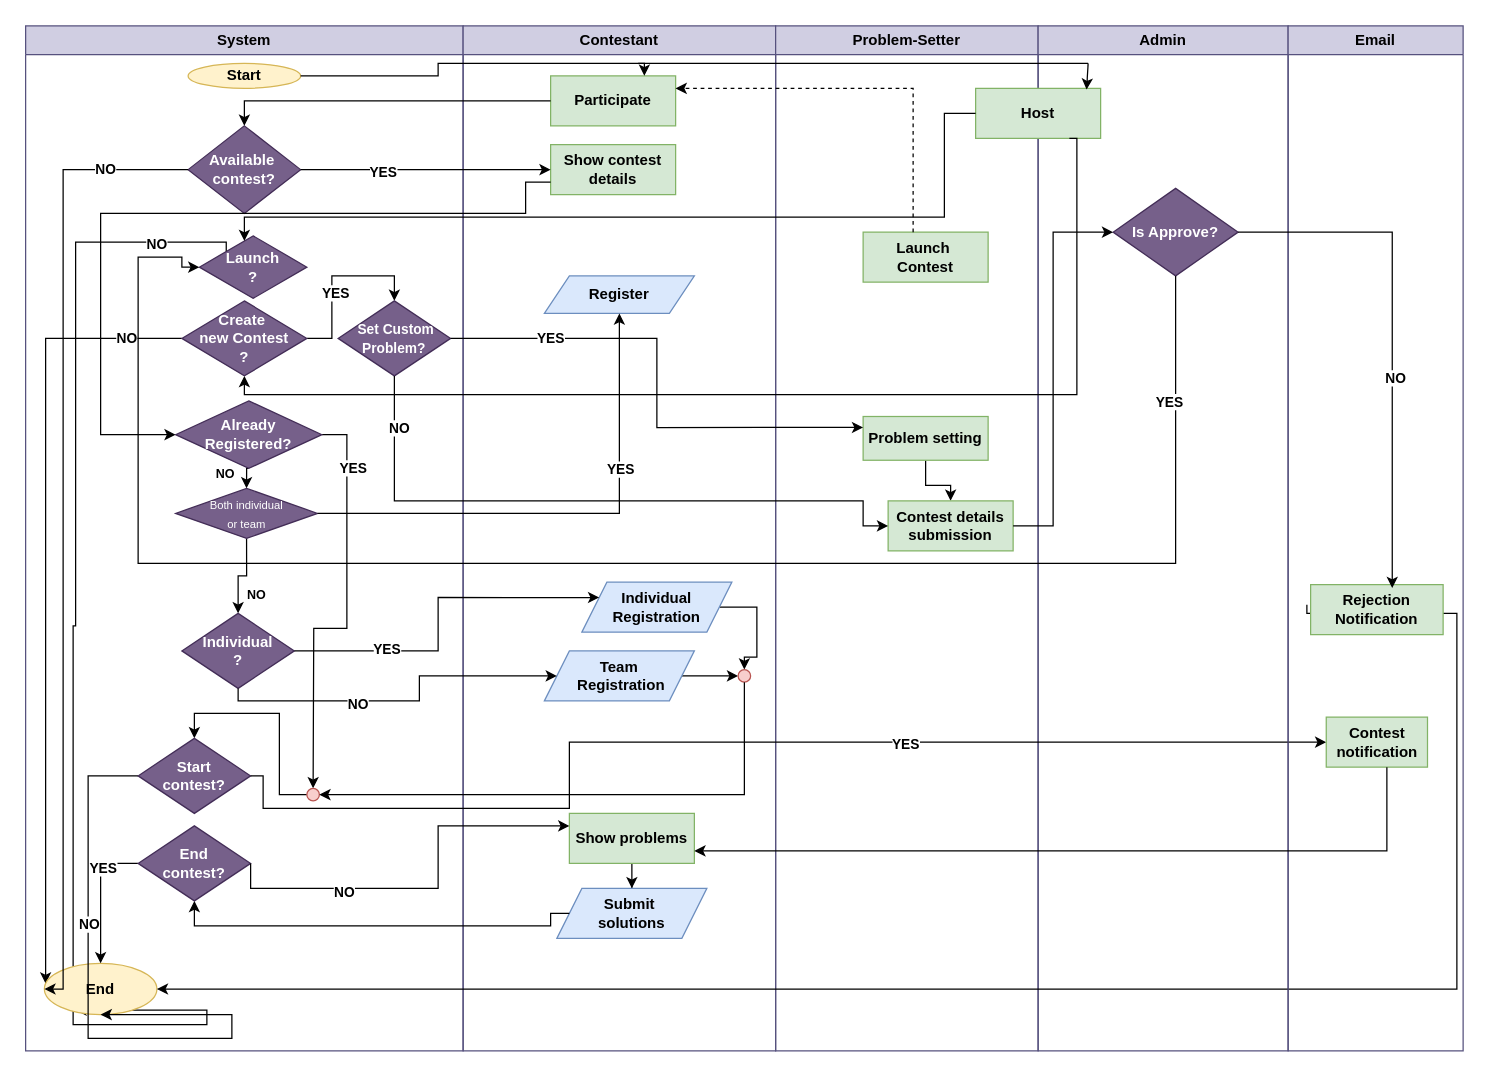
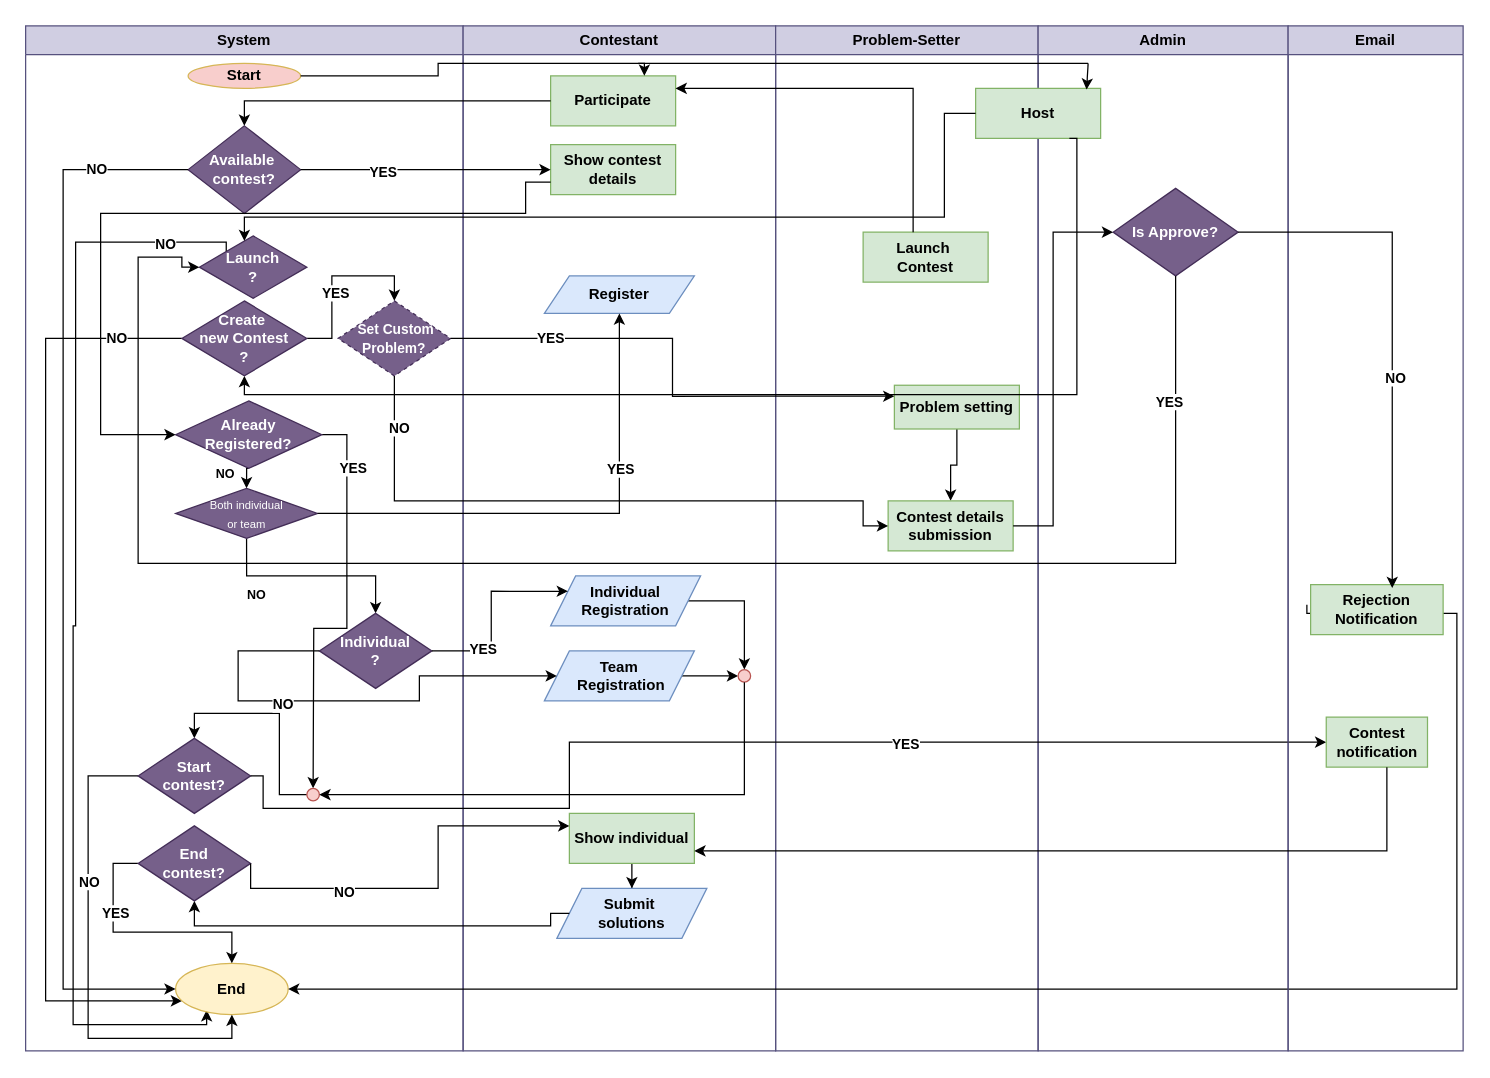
node "Start": fillcolor #fff2cc -> #f8cecc
edge "Launch Contest" -> "Participate": style dashed -> solid
node "Set Custom Problem?": style solid -> dashed
node "Problem setting": moved (926, 438) -> (957, 407)
node "Individual Registration": moved (657, 607) -> (626, 601)
node "Individual ?": moved (238, 651) -> (376, 651)
node "Show problems": label "Show problems" -> "Show individual"
node "End": moved (101, 989) -> (232, 989)
